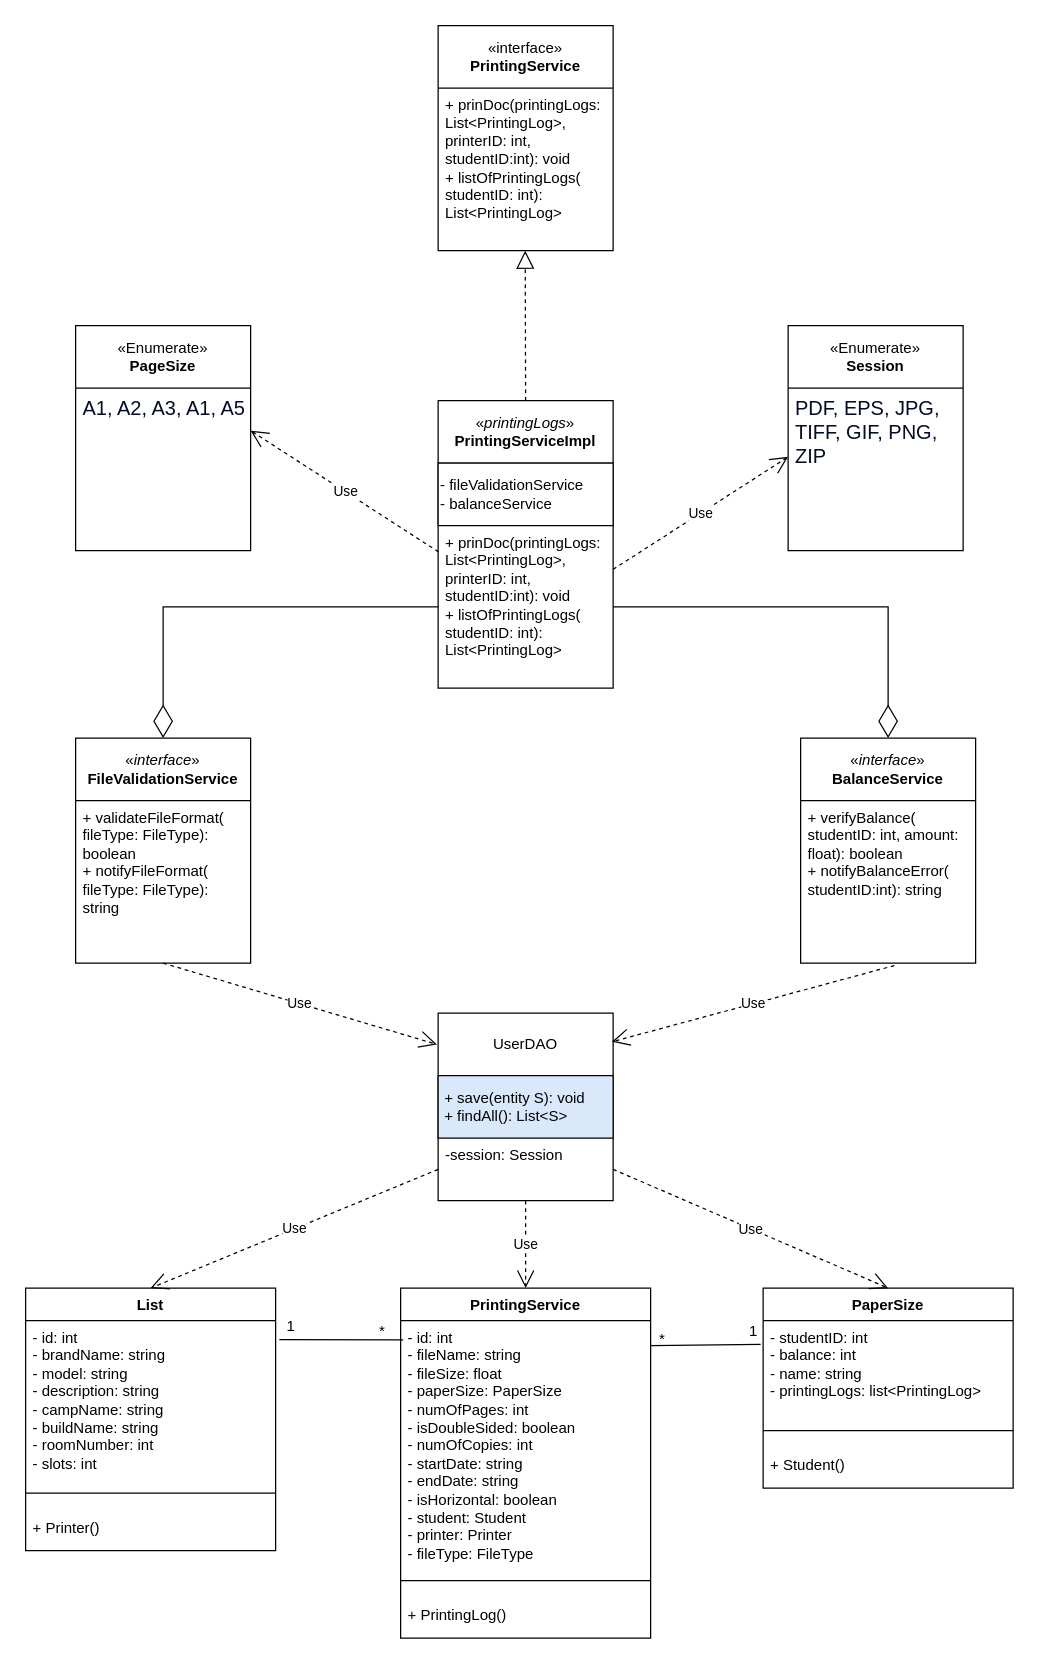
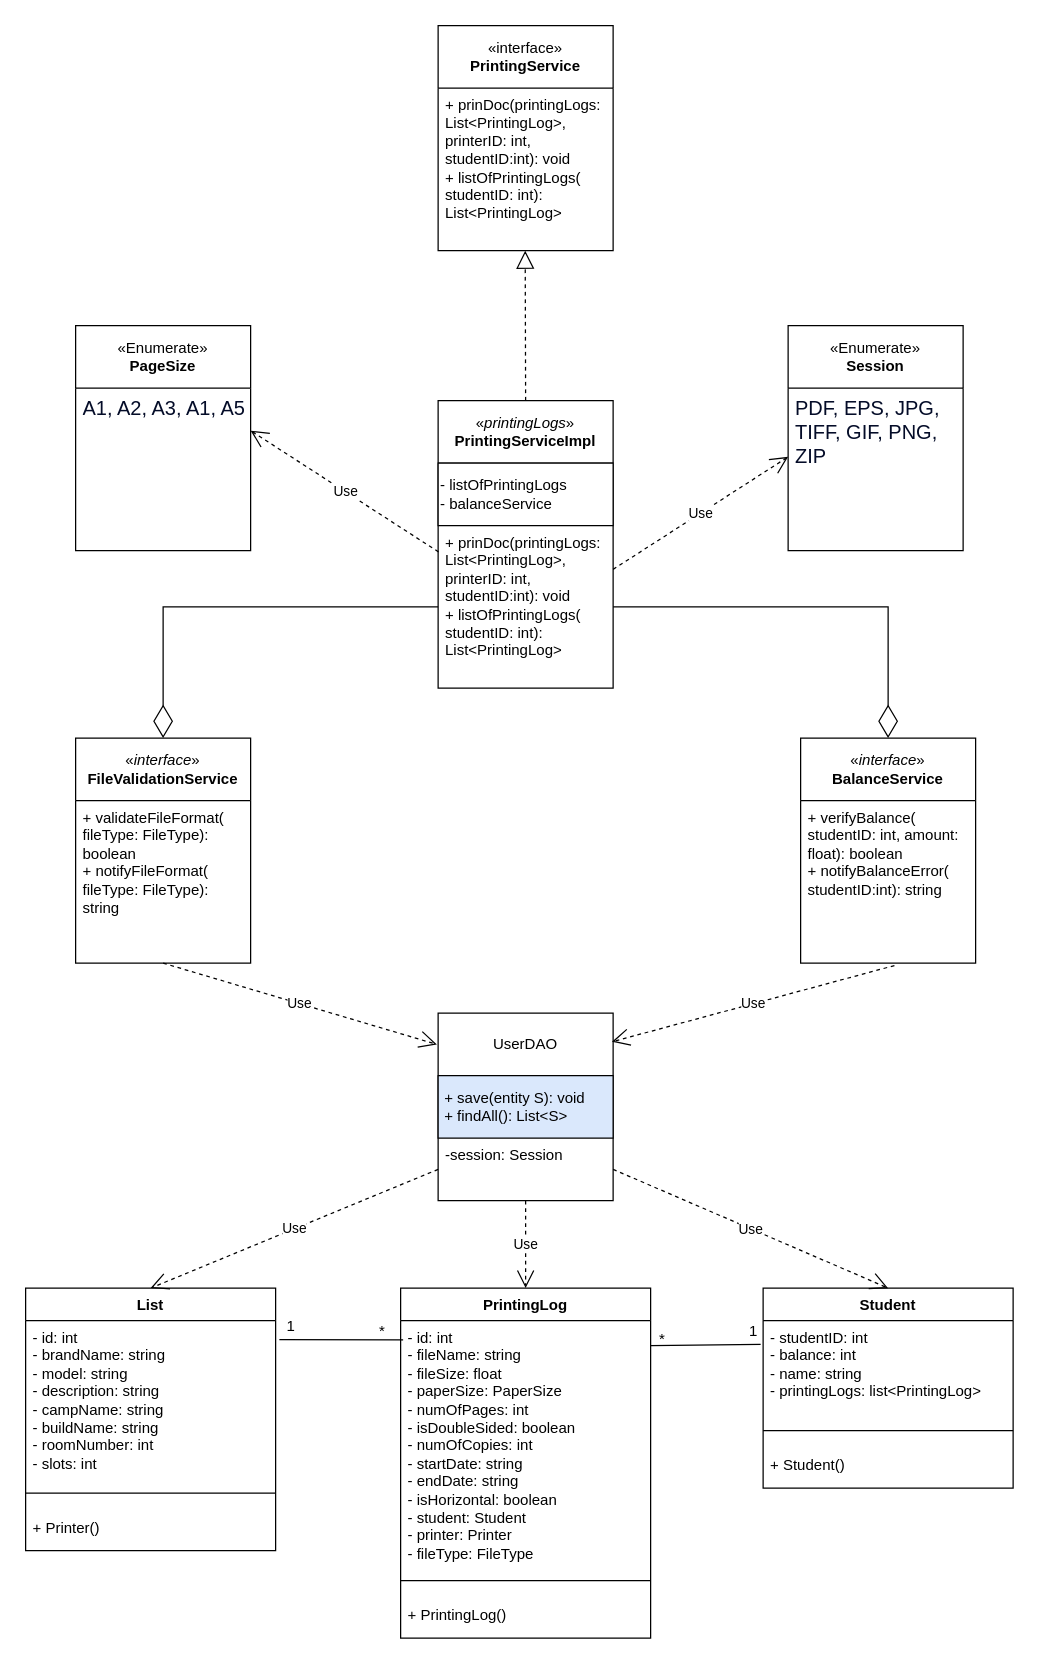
node "- fileValidationService - balanceService": label "- fileValidationService - balanceService" -> "- listOfPrintingLogs - balanceService"
node "PrintingService": label "PrintingService" -> "PrintingLog"
node "PaperSize": label "PaperSize" -> "Student"
